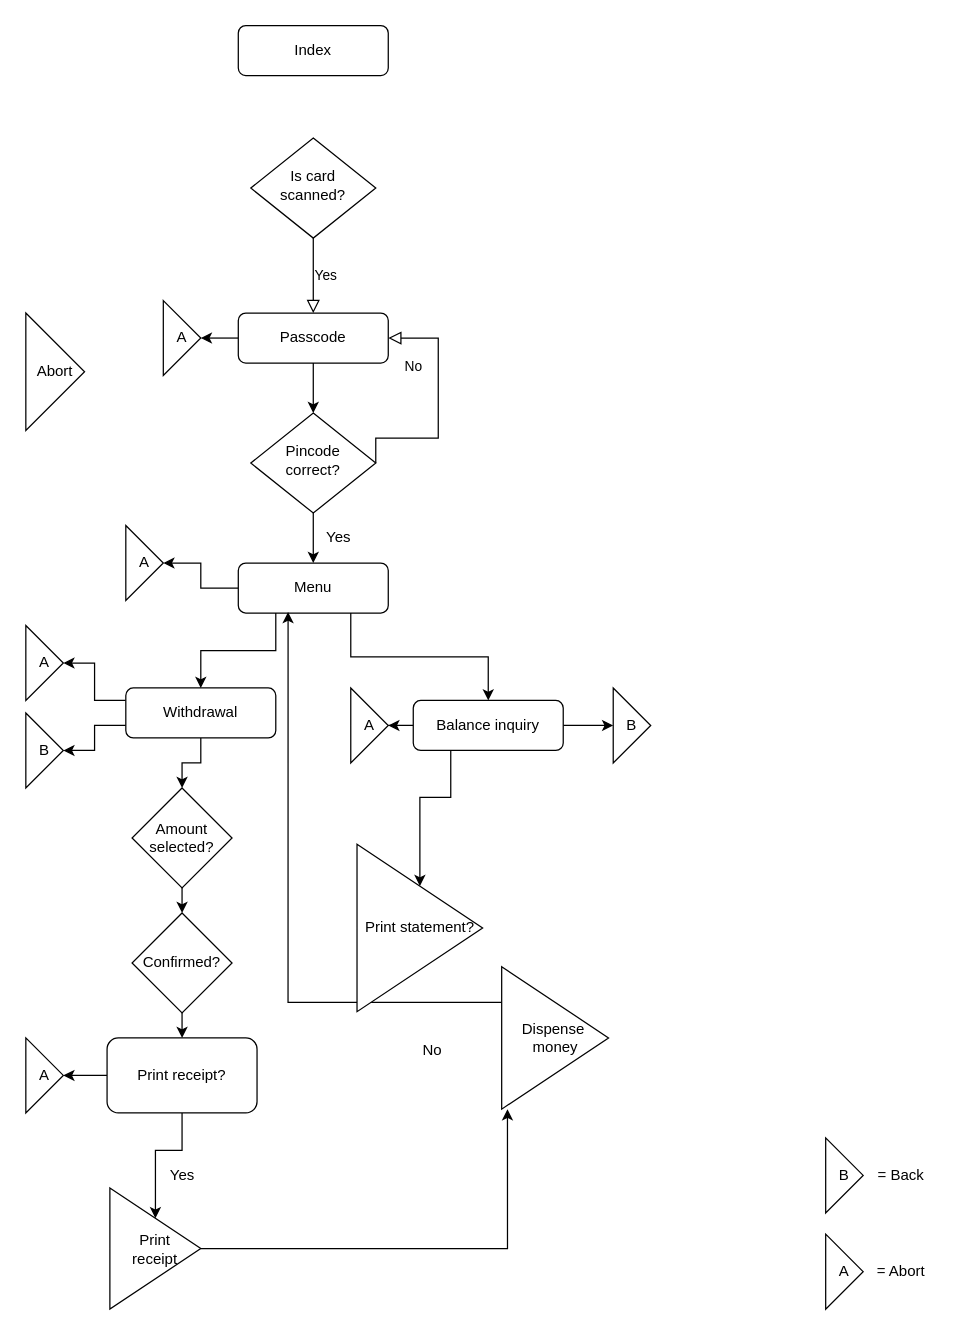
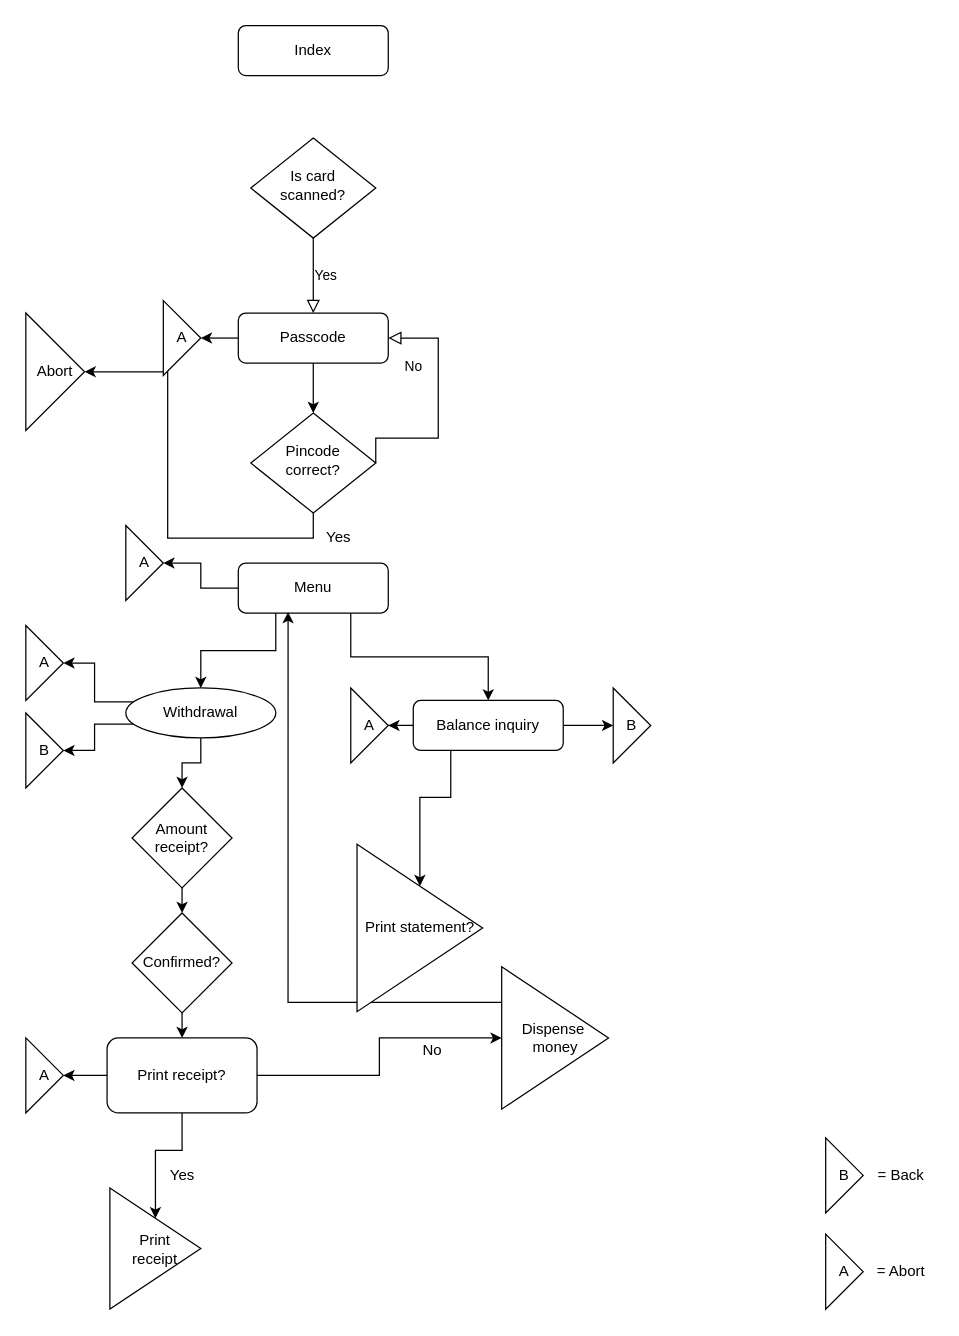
edge "Pincode correct?" -> "Menu": now "Pincode correct?" -> "Abort"
node "Withdrawal": shape rounded rectangle -> ellipse
node "Amount selected?": label "Amount selected?" -> "Amount receipt?"
edge "Print receipt?" -> "Dispense money": added
edge "Print receipt" -> "Dispense money": removed
